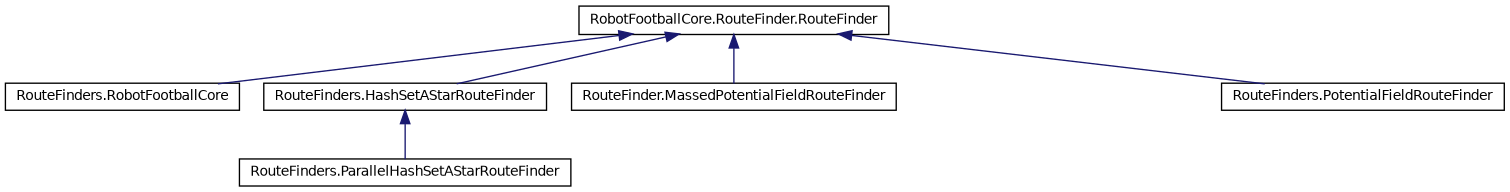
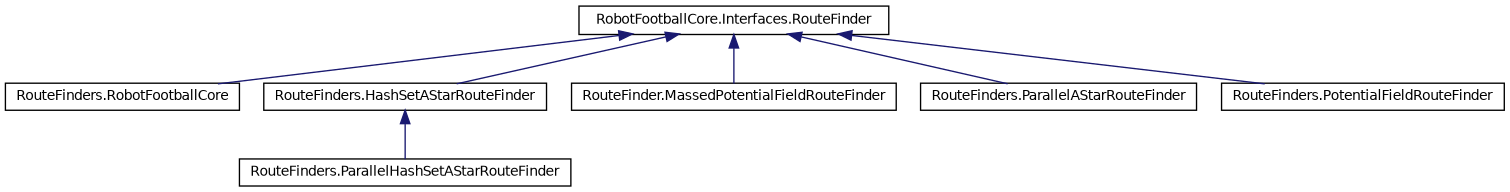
node "RobotFootballCore.RouteFinder.RouteFinder": label "RobotFootballCore.RouteFinder.RouteFinder" -> "RobotFootballCore.Interfaces.RouteFinder"
node "RouteFinders.ParallelAStarRouteFinder": added
